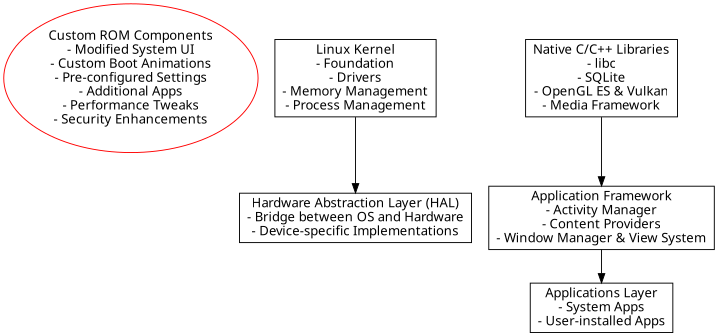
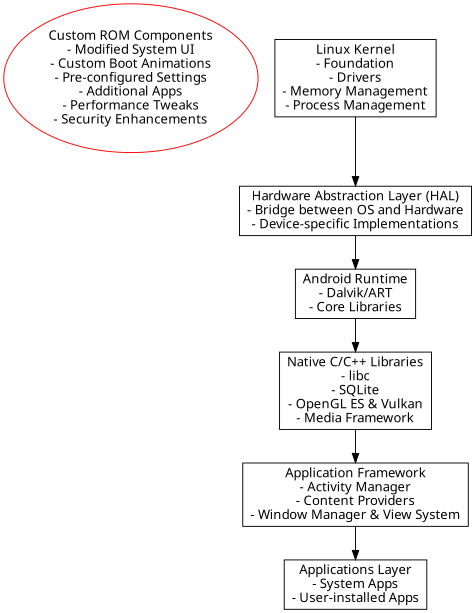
node "Android Runtime - Dalvik/ART - Core Libraries": added
